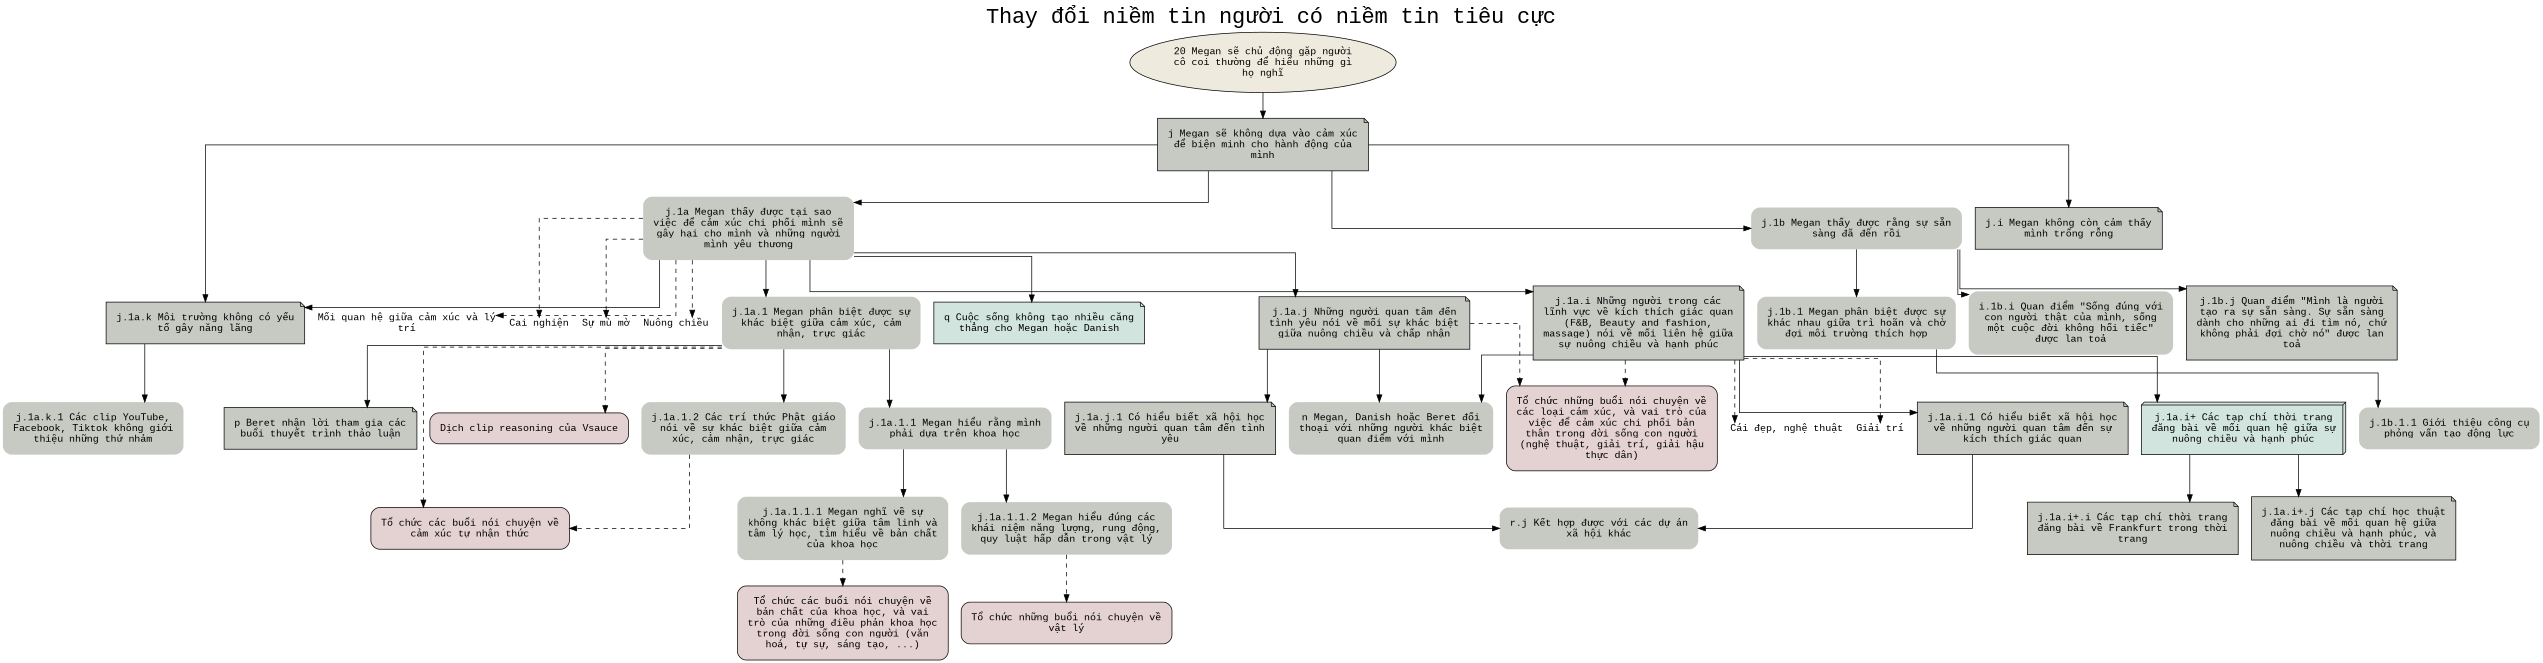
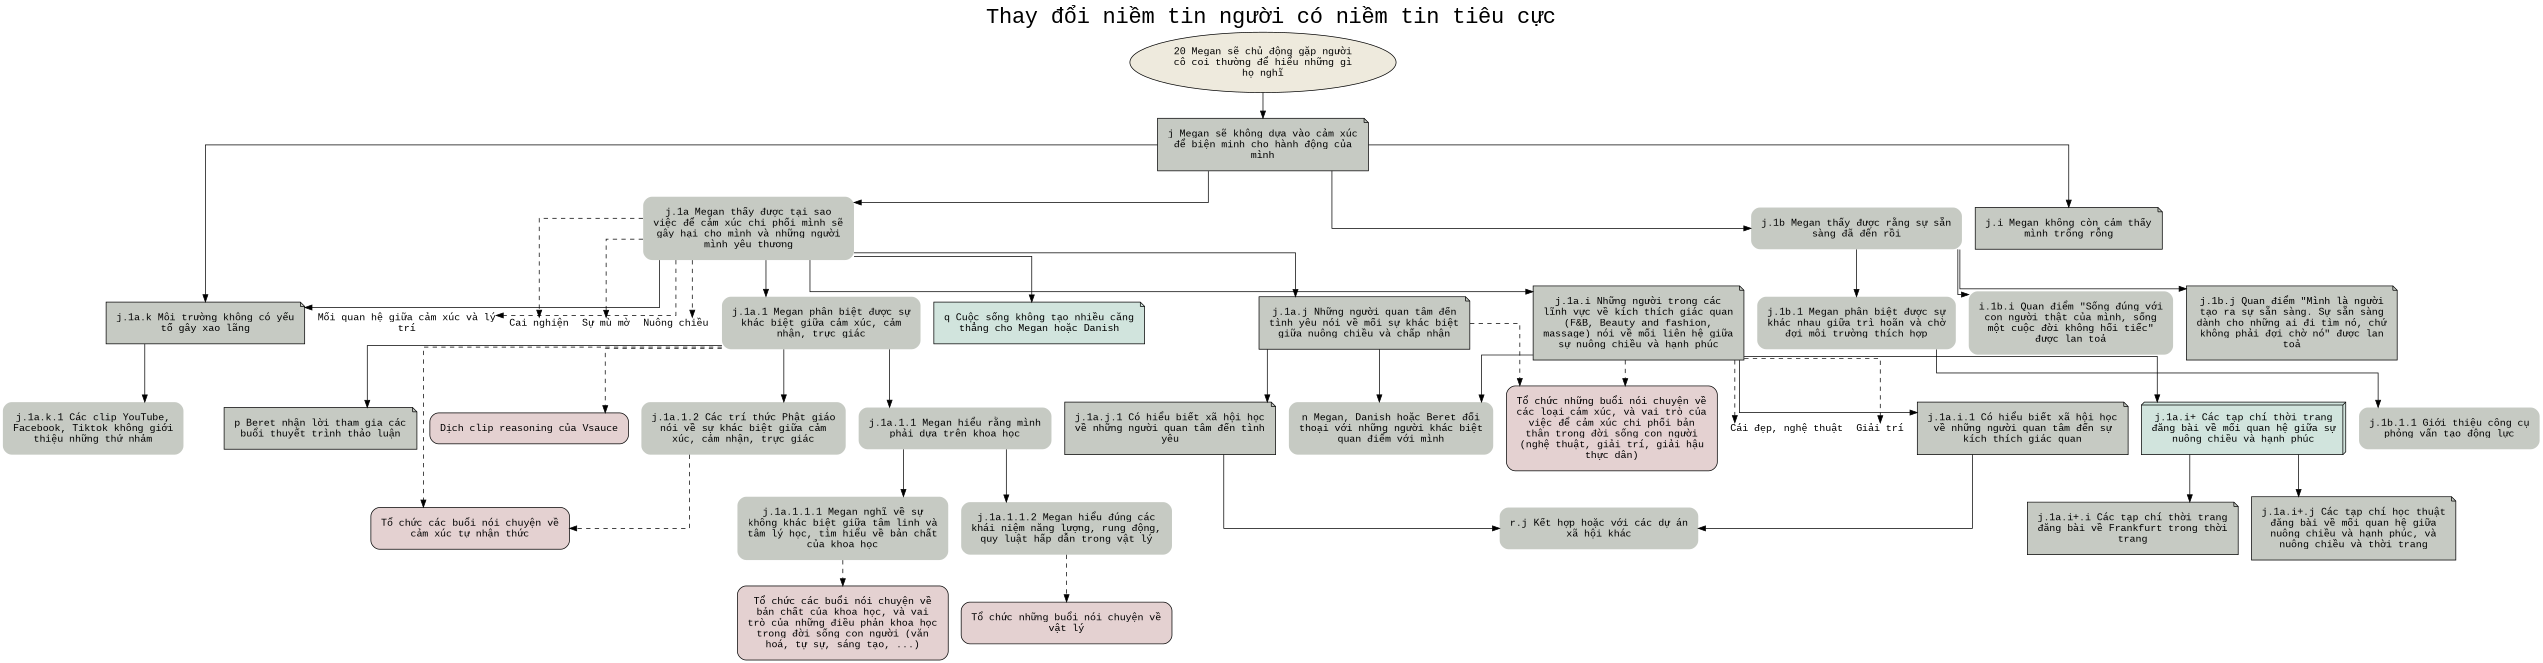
node "j.1a.k Môi trường không có yếu tố gây năng lãng": label "j.1a.k Môi trường không có yếu tố gây năng lãng" -> "j.1a.k Môi trường không có yếu tố gây xao lãng"
node "r.j Kết hợp được với các dự án xã hội khác": label "r.j Kết hợp được với các dự án xã hội khác" -> "r.j Kết hợp hoặc với các dự án xã hội khác"
